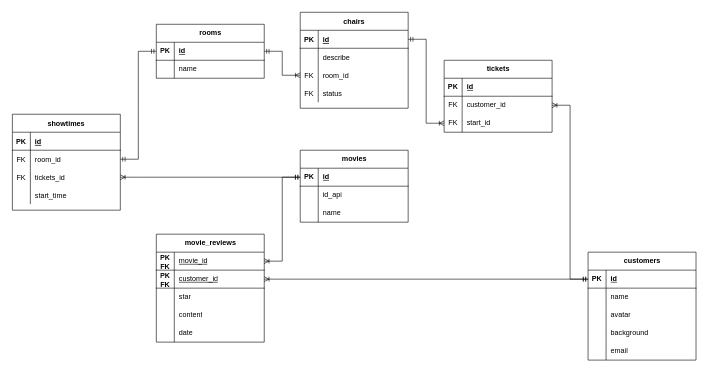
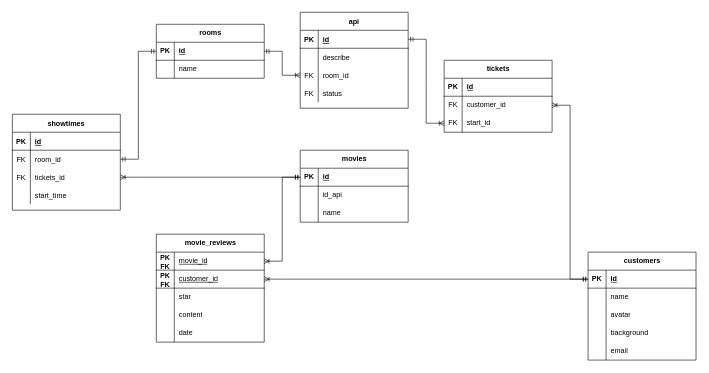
node "chairs": label "chairs" -> "api"
